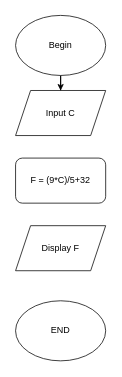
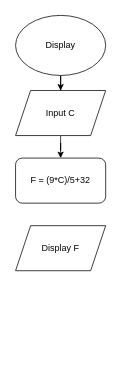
node "Begin": label "Begin" -> "Display"
edge "Input C" -> "F = (9*C)/5+32": added
node "END": removed
